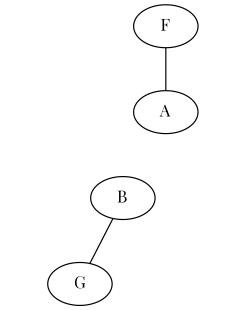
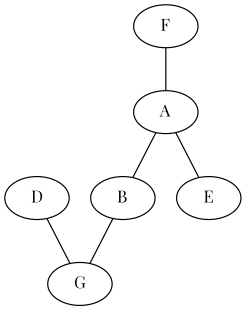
edge "A" -- "B": added
node "D": added
node "E": added
